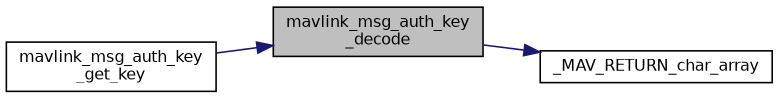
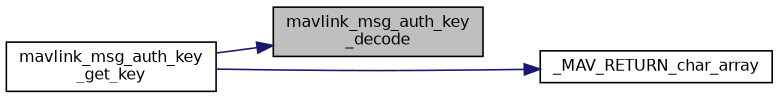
edge "mavlink_msg_auth_key _decode" -> "_MAV_RETURN_char_array": now "mavlink_msg_auth_key _get_key" -> "_MAV_RETURN_char_array"
